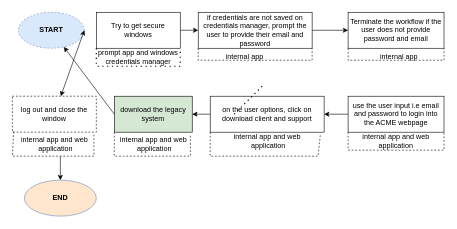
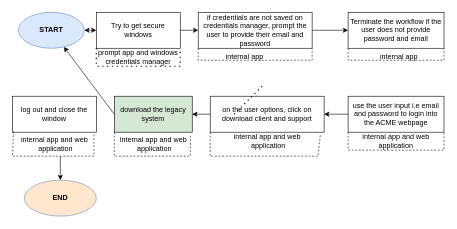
node "START": style dashed -> solid
edge "START" -- "log out and close the window": now "START" -- "Try to get secure windows"
node "log out and close the window": style dashed -> solid
